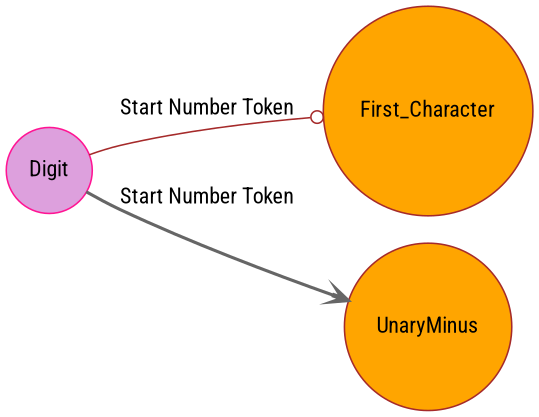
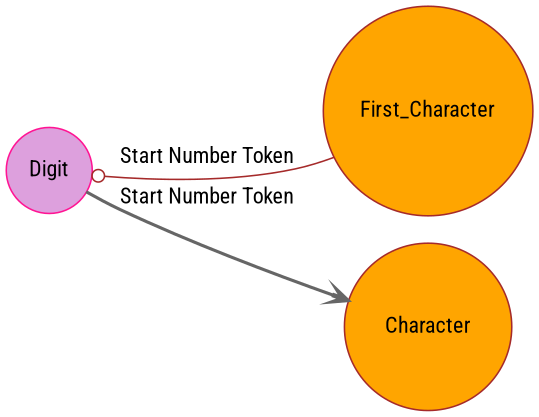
edge "Digit" -> "First_Character": reversed
node "UnaryMinus": label "UnaryMinus" -> "Character"
